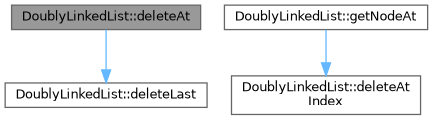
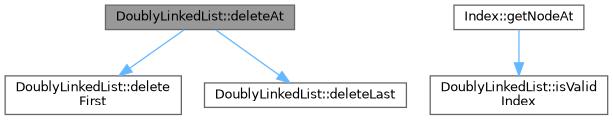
node "DoublyLinkedList::getNodeAt": label "DoublyLinkedList::getNodeAt" -> "Index::getNodeAt"
node "DoublyLinkedList::delete First": added
node "DoublyLinkedList::deleteAt Index": label "DoublyLinkedList::deleteAt Index" -> "DoublyLinkedList::isValid Index"
